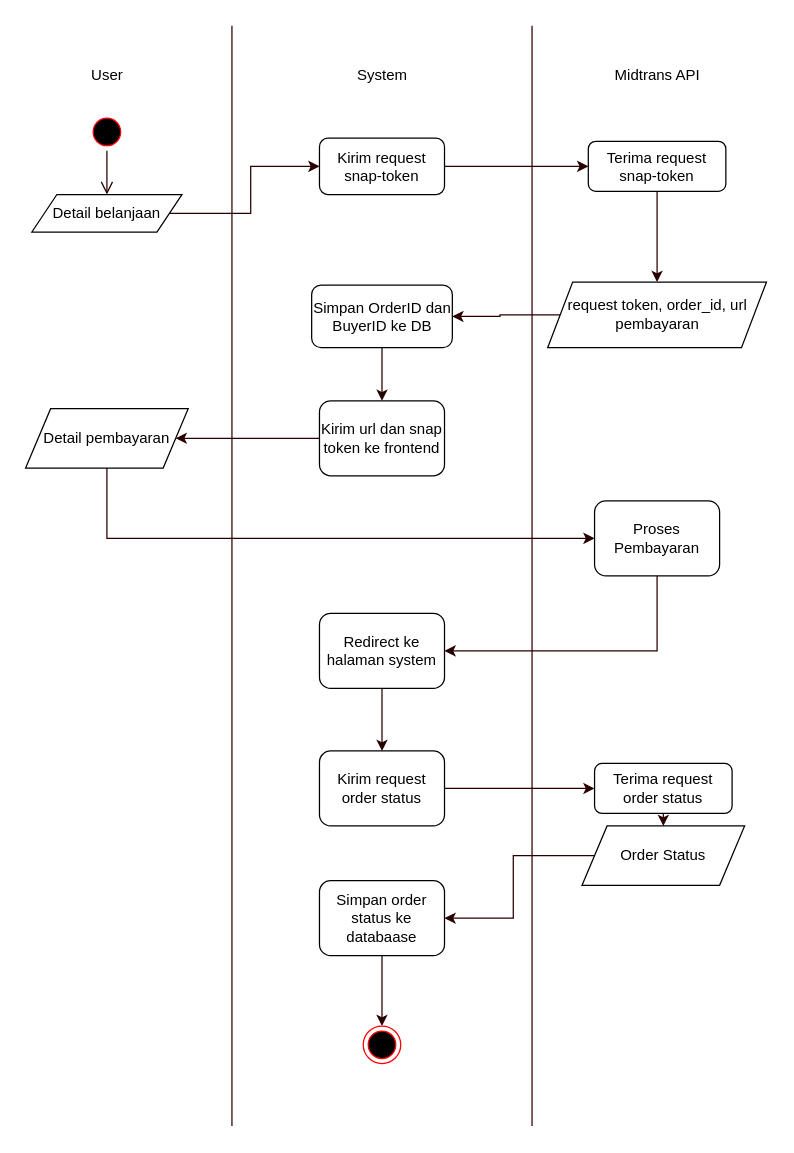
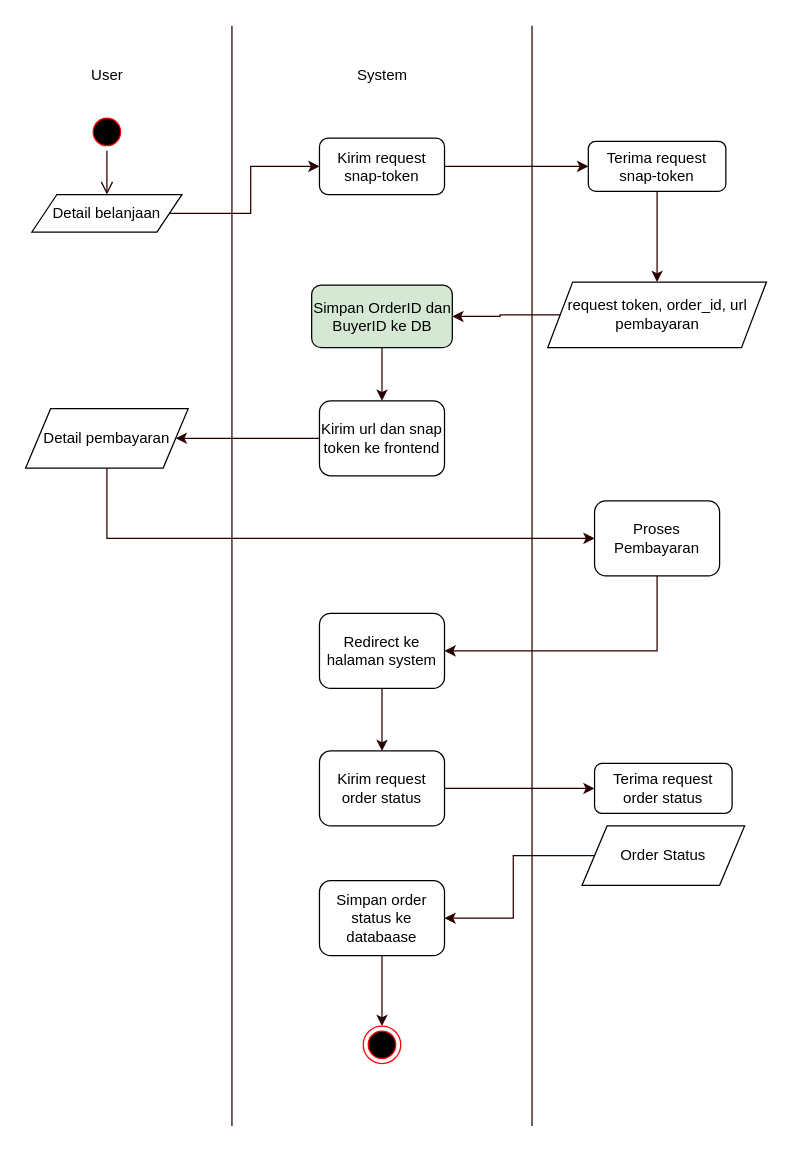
node "Midtrans API": removed
node "Simpan OrderID dan BuyerID ke DB": fillcolor #ffffff -> #d5e8d4
edge "Terima request order status" -> "Order Status": removed
